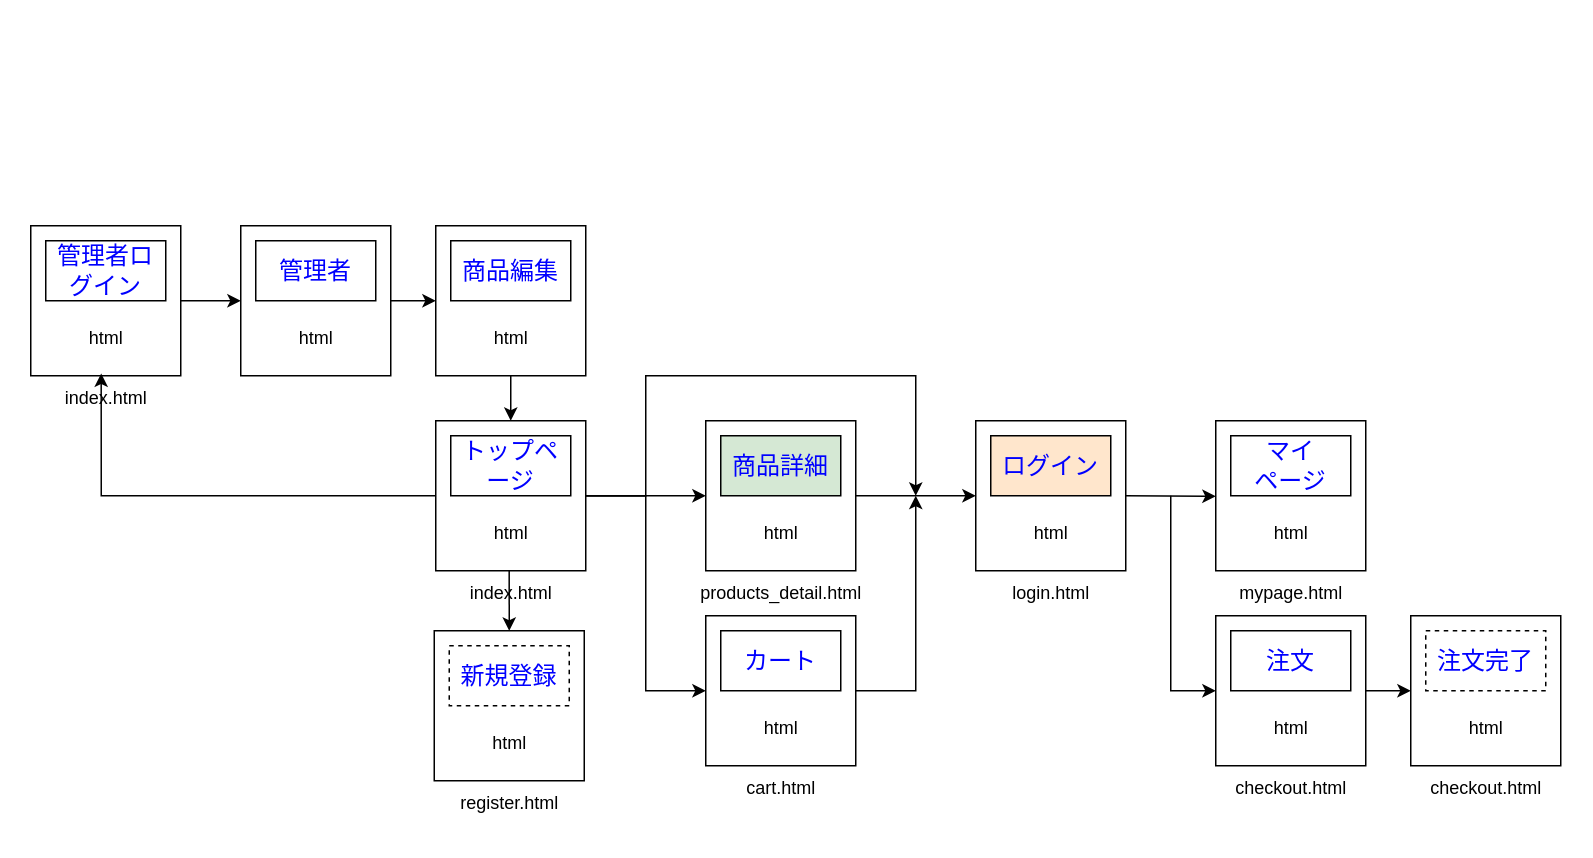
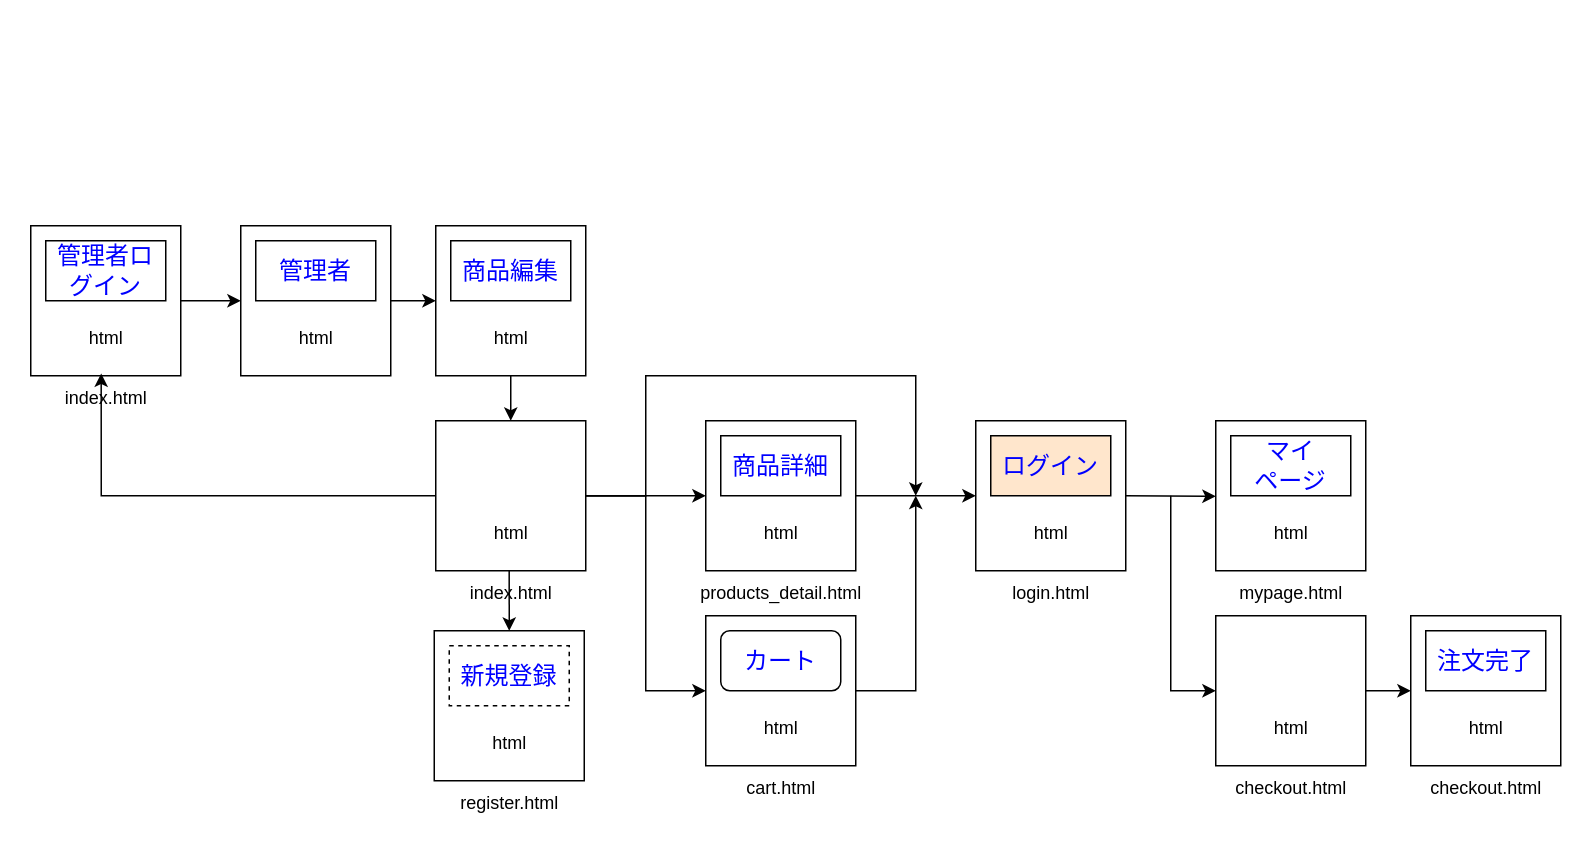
node "トップページ": removed
node "商品詳細": fillcolor #d5e8d4 -> #ffffff
node "カート": shape rectangle -> rounded rectangle
node "注文": removed
node "注文完了": style dashed -> solid
